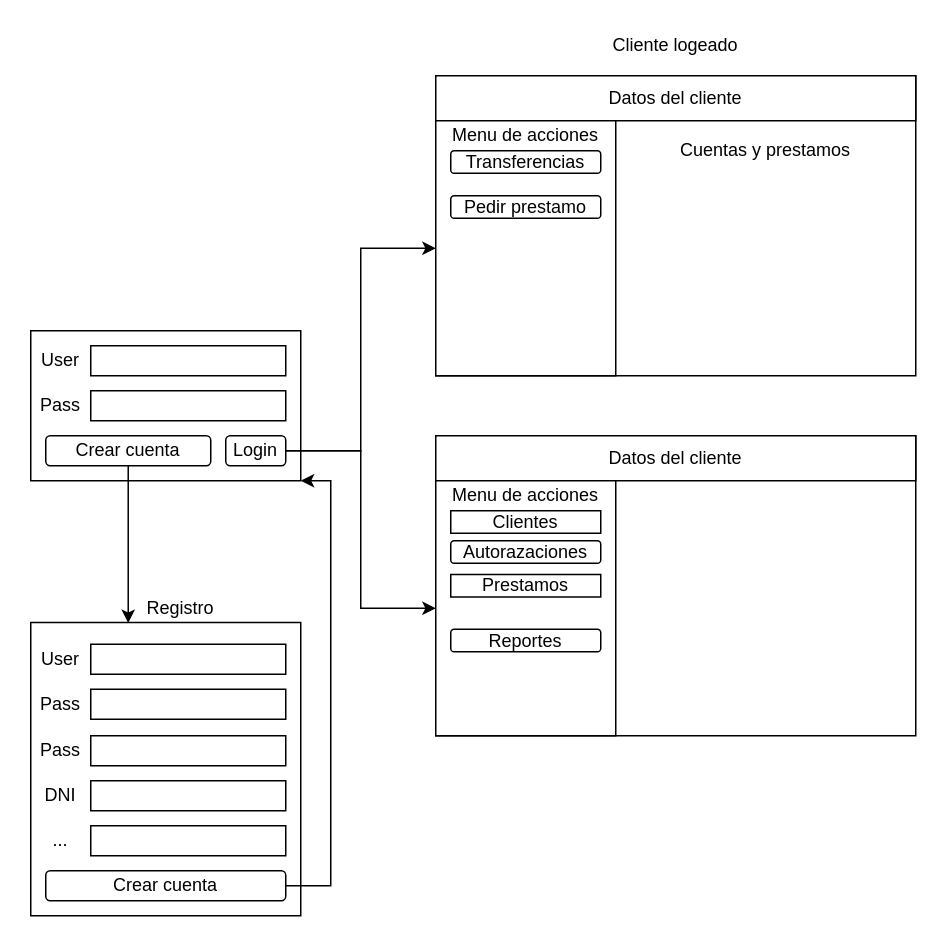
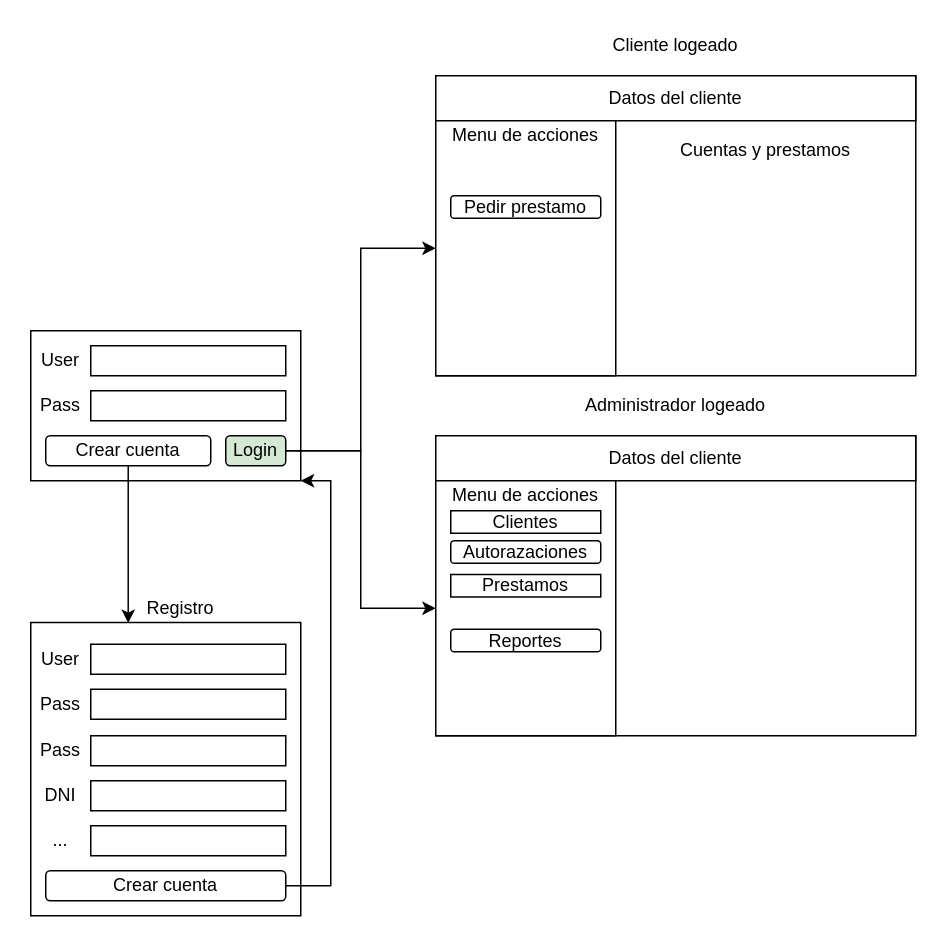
node "Transferencias": removed
node "Administrador logeado": added
node "Login": fillcolor #ffffff -> #d5e8d4
